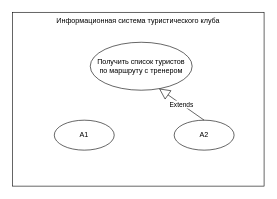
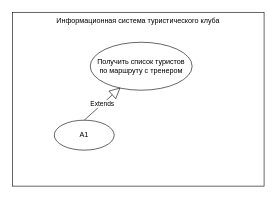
edge "А1" -> "Получить список туристов по маршруту с тренером": added, label "Extends"
edge "А2" -> "Получить список туристов по маршруту с тренером": removed, label "Extends"
node "А2": removed
